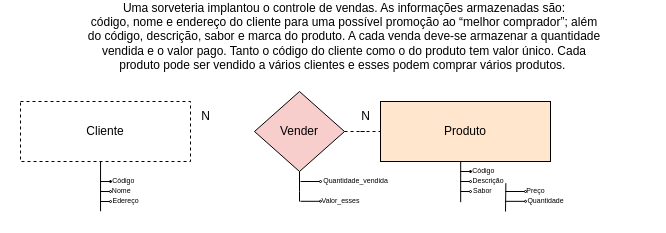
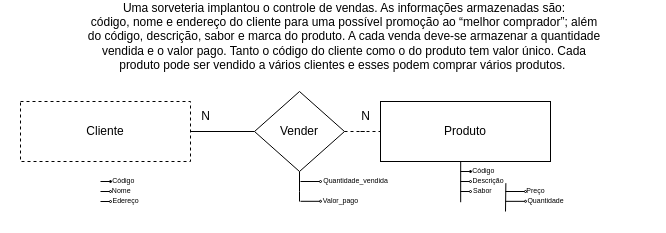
edge "Cliente" -- "Vender": added
node "Vender": fillcolor #f8cecc -> #ffffff
node "Produto": fillcolor #ffe6cc -> #ffffff
edge "Cliente" -- "Edereço": removed
node "Valor_esses": label "Valor_esses" -> "Valor_pago"
